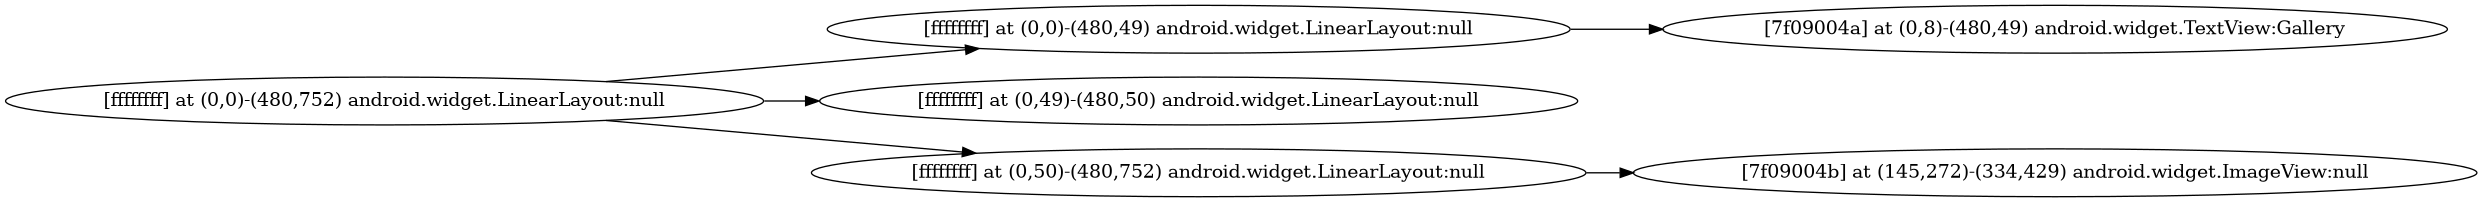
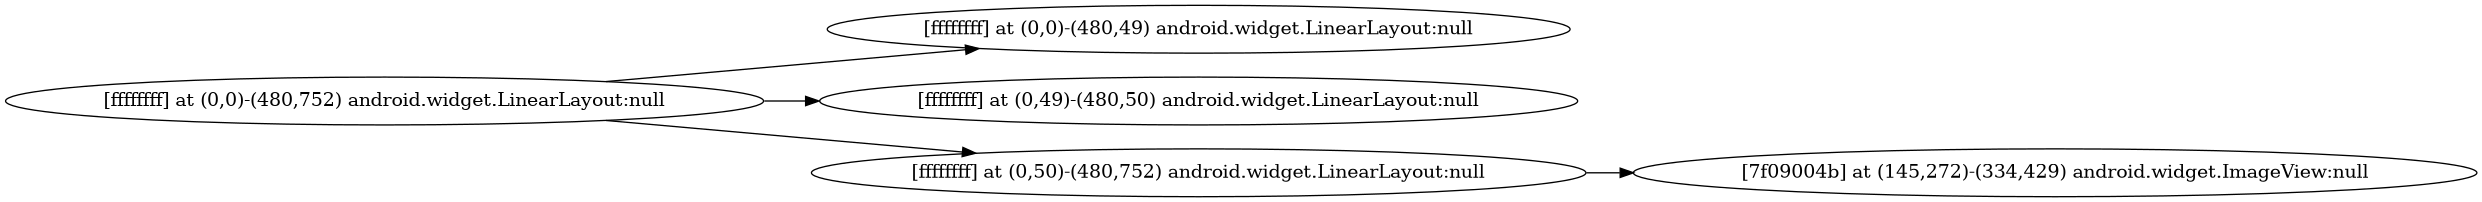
node "[7f09004a] at (0,8)-(480,49) android.widget.TextView:Gallery": removed
